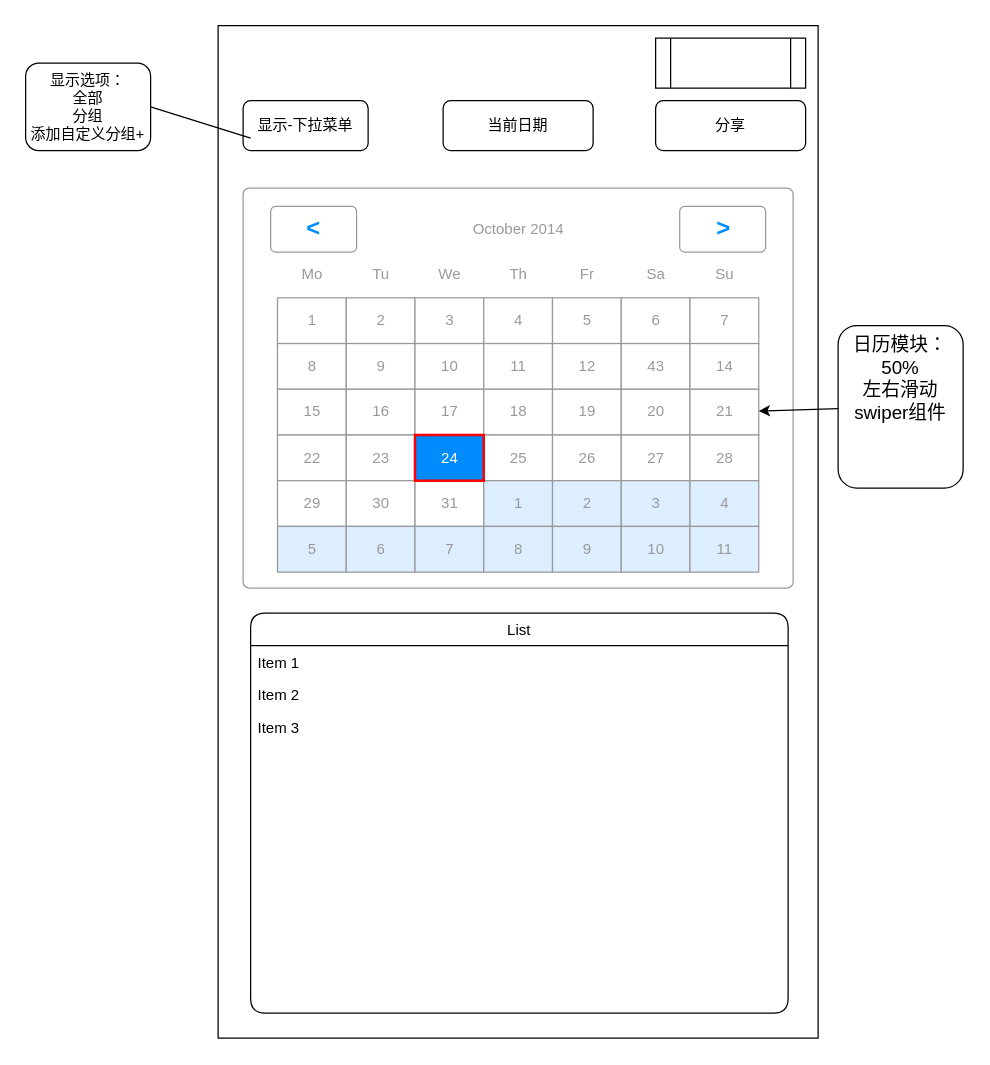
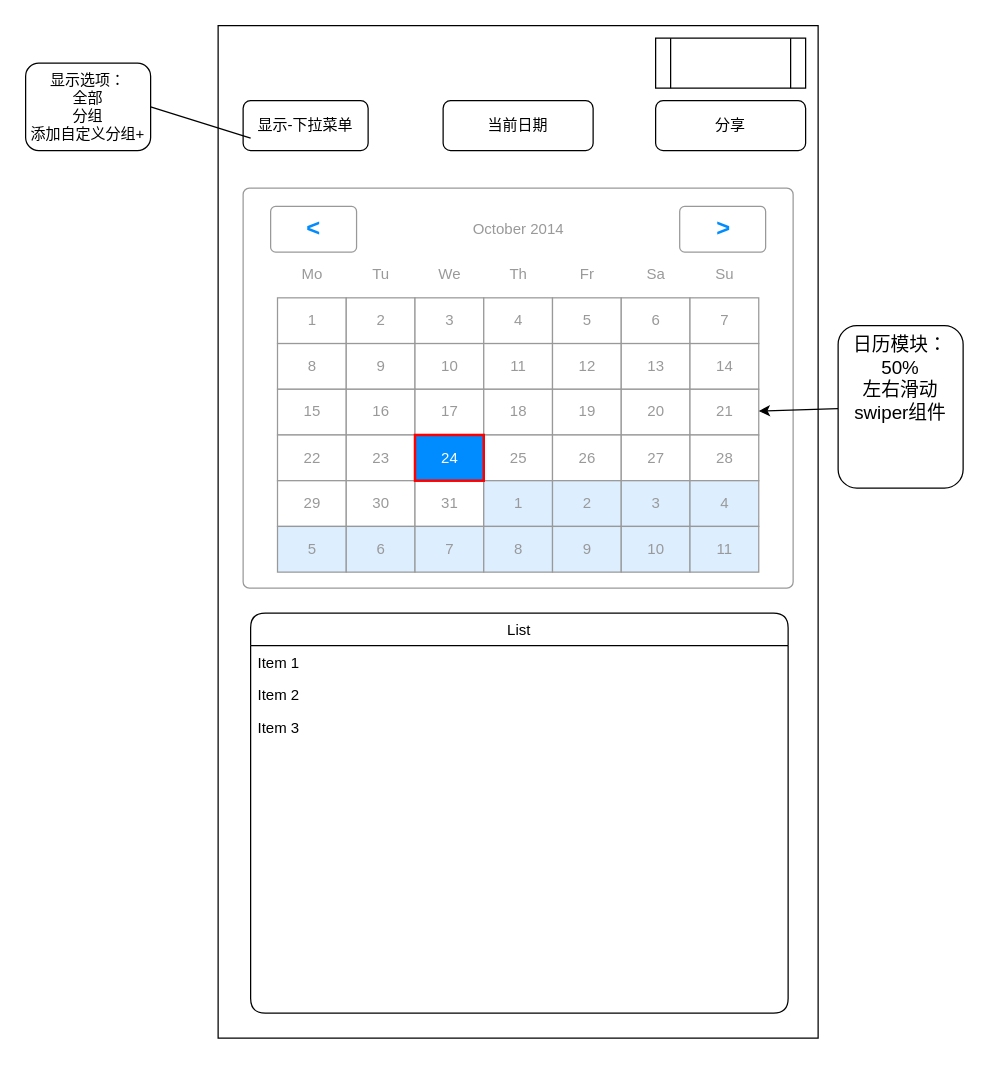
node "43": label "43" -> "13"
